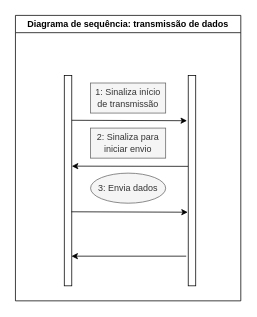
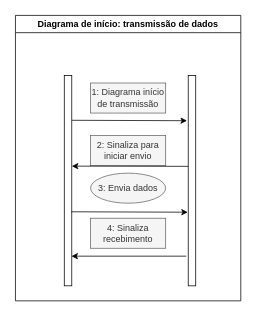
node "Diagrama de sequência: transmissão de dados": label "Diagrama de sequência: transmissão de dados" -> "Diagrama de início: transmissão de dados"
node "1: Sinaliza início de transmissão": label "1: Sinaliza início de transmissão" -> "1: Diagrama início de transmissão"
node "2: Sinaliza para iniciar envio": moved (128, 143) -> (128, 150)
node "4: Sinaliza recebimento": added
